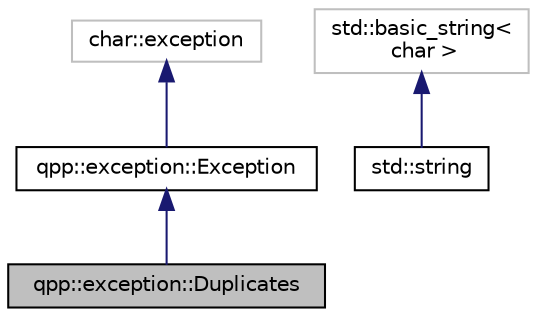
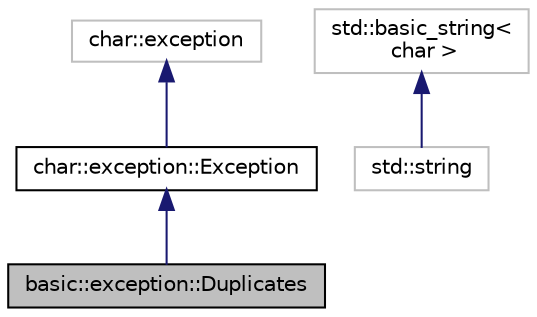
node "qpp::exception::Exception": label "qpp::exception::Exception" -> "char::exception::Exception"
node "std::string": color black -> grey75
node "qpp::exception::Duplicates": label "qpp::exception::Duplicates" -> "basic::exception::Duplicates"
